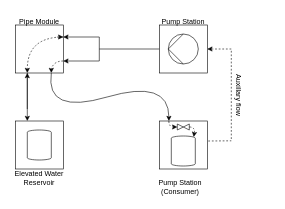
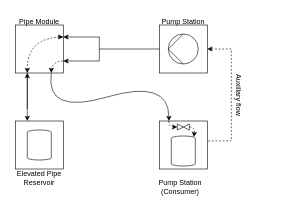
node "Elevated Water Reservoir": label "Elevated Water Reservoir" -> "Elevated Pipe Reservoir"
